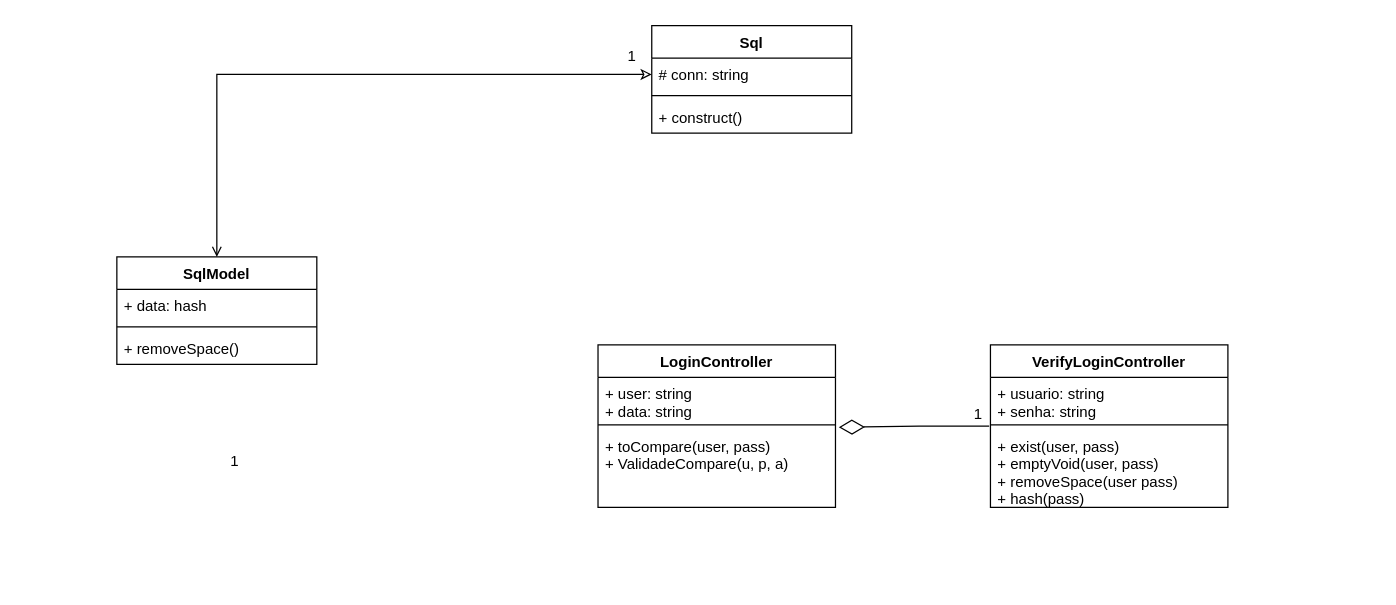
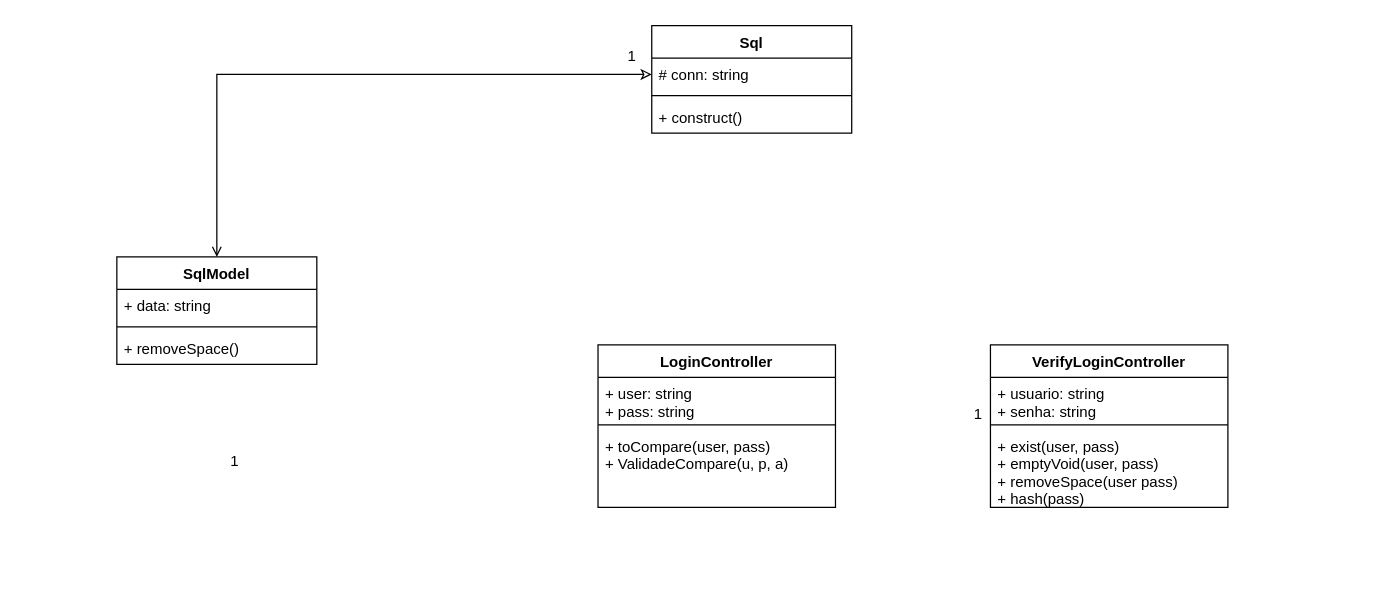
node "+ data: hash": label "+ data: hash" -> "+ data: string"
node "+ user: string + data: string": label "+ user: string + data: string" -> "+ user: string + pass: string"
edge "VerifyLoginController" -> "+ toCompare(user, pass) + ValidadeCompare(u, p, a)": removed
